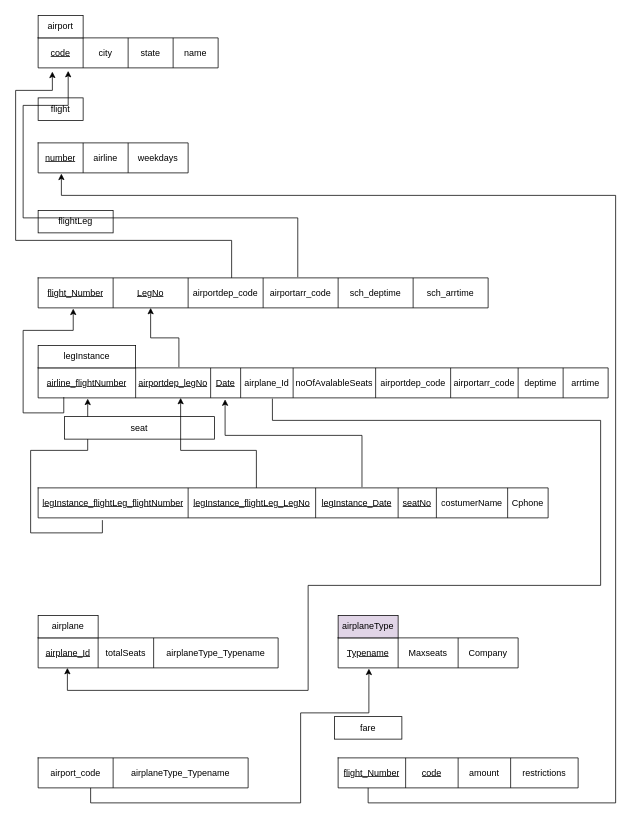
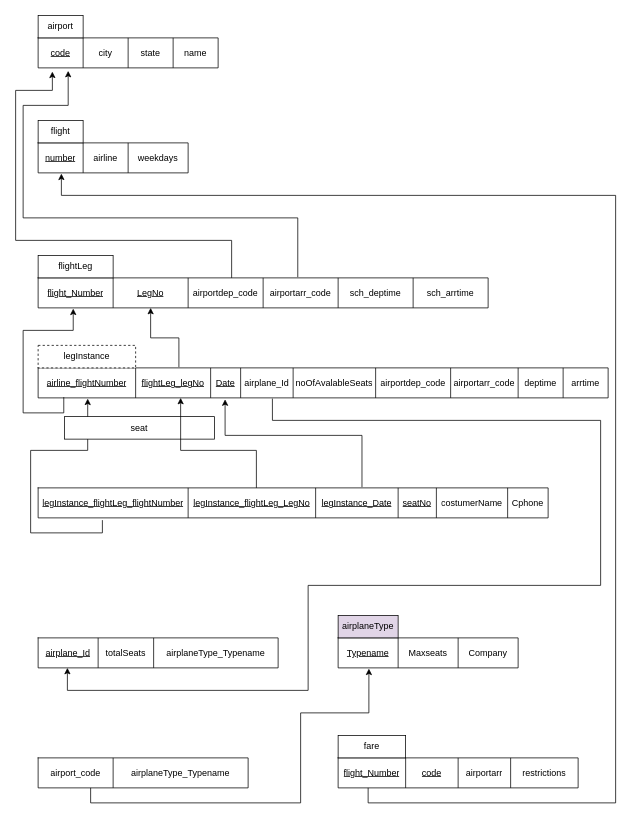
node "flight": moved (60, 109) -> (60, 132)
node "flightLeg": moved (75, 222) -> (75, 267)
node "legInstance": style solid -> dashed
node "airportdep_legNo": label "airportdep_legNo" -> "flightLeg_legNo"
node "airplane": removed
node "fare": moved (368, 728) -> (372, 747)
node "amount": label "amount" -> "airportarr"
